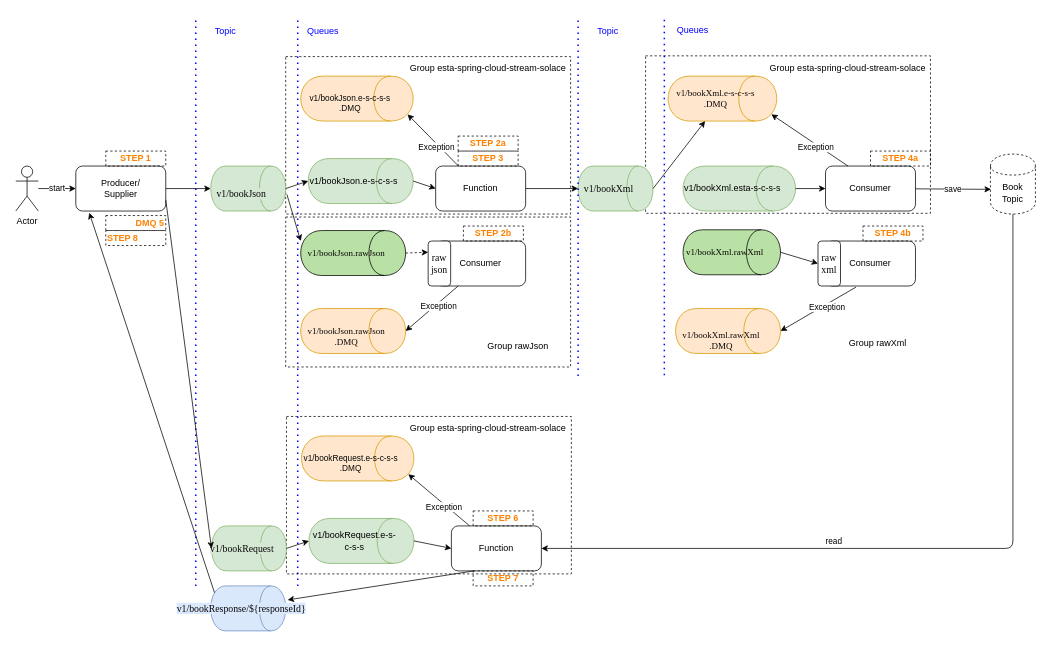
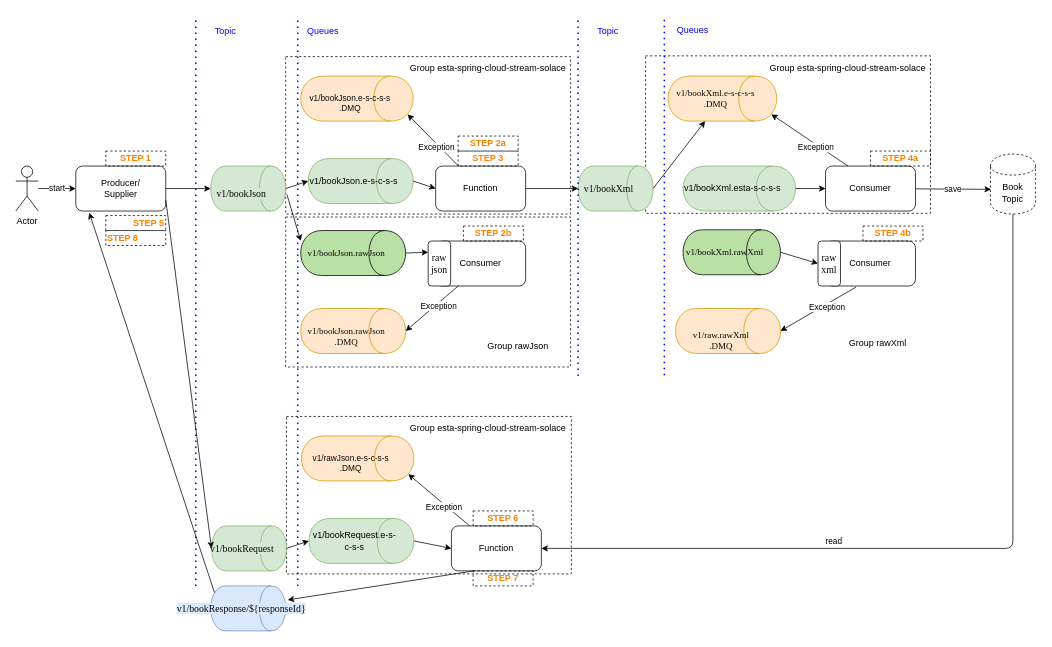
node "DMQ 5": label "DMQ 5" -> "STEP 5"
edge "v1/bookJson.rawJson" -> "raw json": style dashed -> solid
node "v1/bookXml.rawXml .DMQ": label "v1/bookXml.rawXml .DMQ" -> "v1/raw.rawXml .DMQ"
node "v1/bookRequest.e-s-c-s-s .DMQ": label "v1/bookRequest.e-s-c-s-s .DMQ" -> "v1/rawJson.e-s-c-s-s .DMQ"
